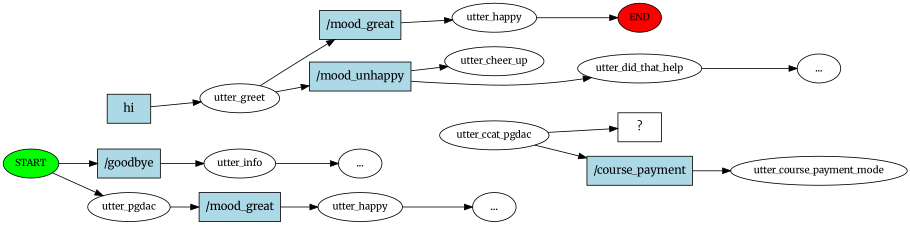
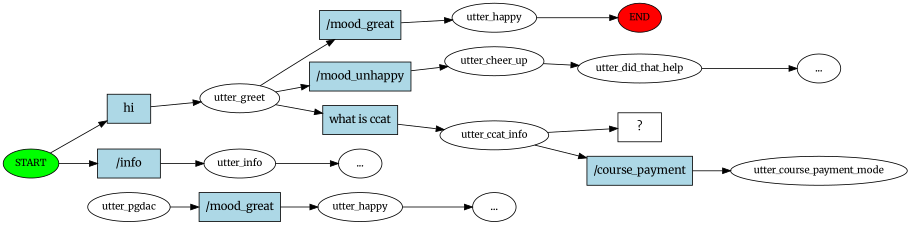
edge "/mood_unhappy" -> "utter_did_that_help": now "utter_cheer_up" -> "utter_did_that_help"
node "what is ccat": added
node "utter_ccat_pgdac": label "utter_ccat_pgdac" -> "utter_ccat_info"
node "/goodbye": label "/goodbye" -> "/info"
edge "START" -> "utter_pgdac": now "START" -> "hi"
